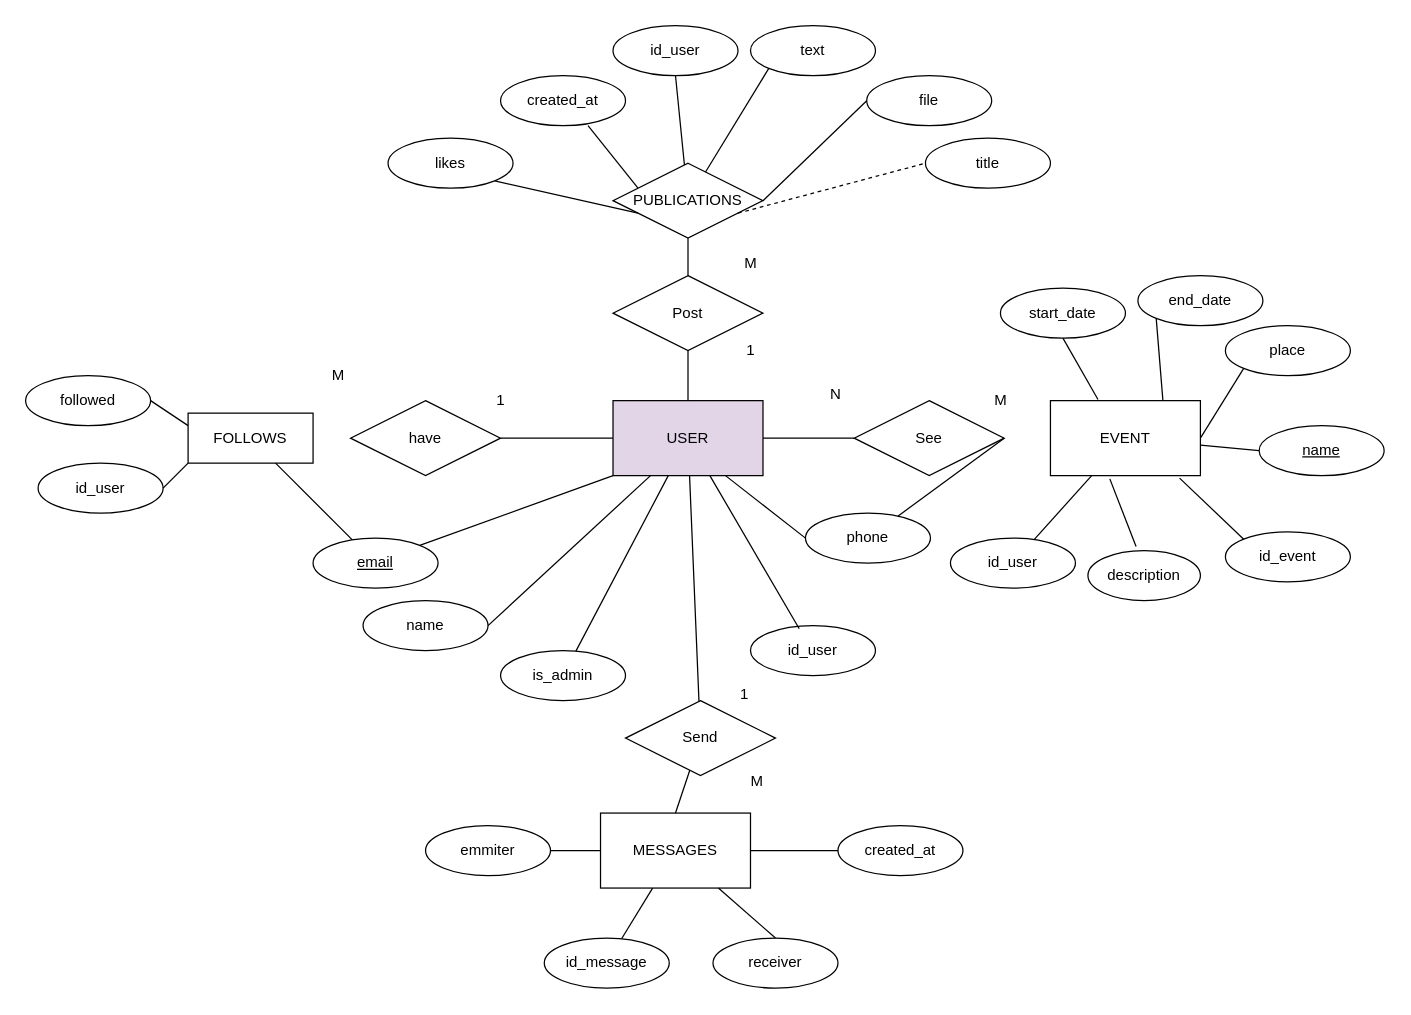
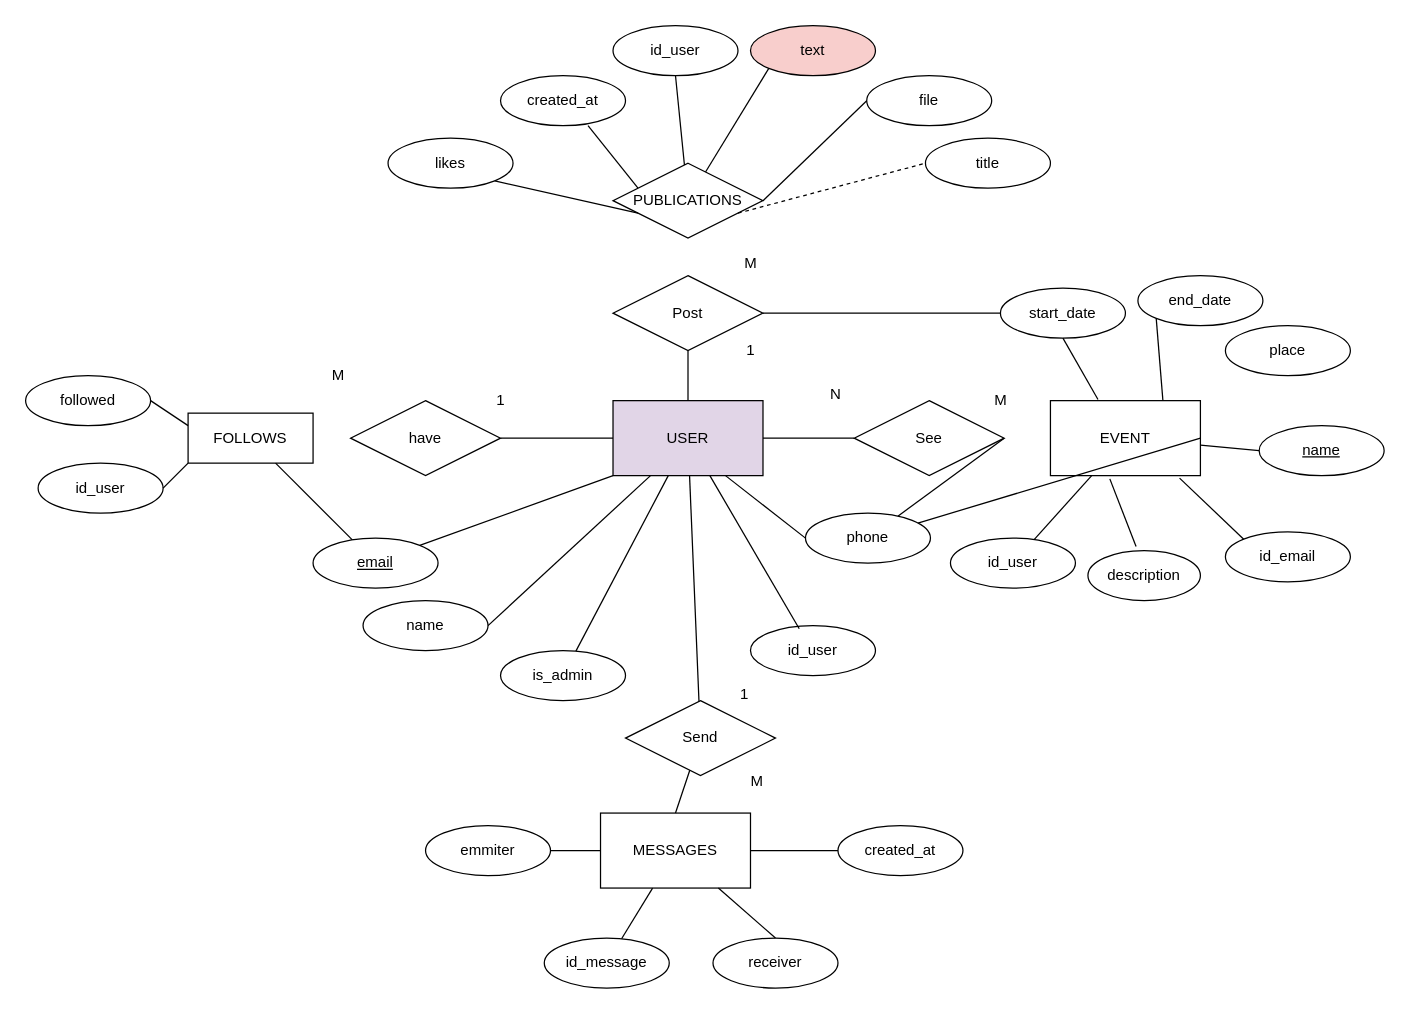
node "text": fillcolor #ffffff -> #f8cecc
edge "PUBLICATIONS" -- "Post": now "start_date" -- "Post"
edge "place" -- "EVENT": now "phone" -- "EVENT"
node "id_event": label "id_event" -> "id_email"
